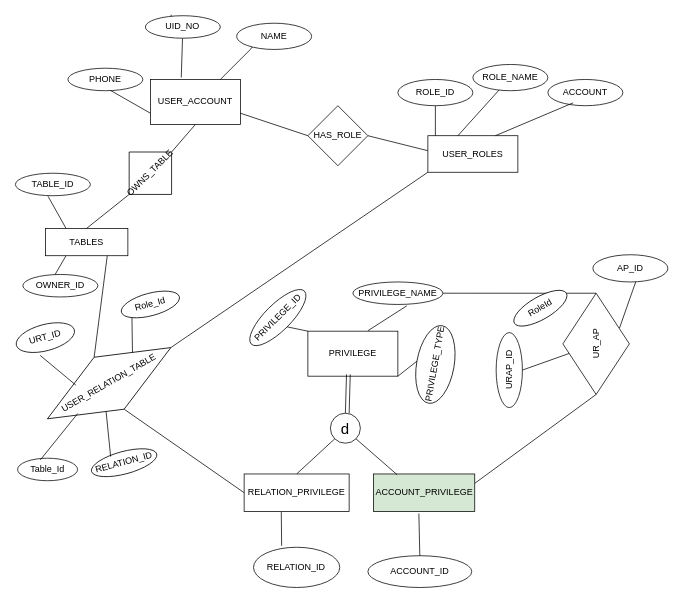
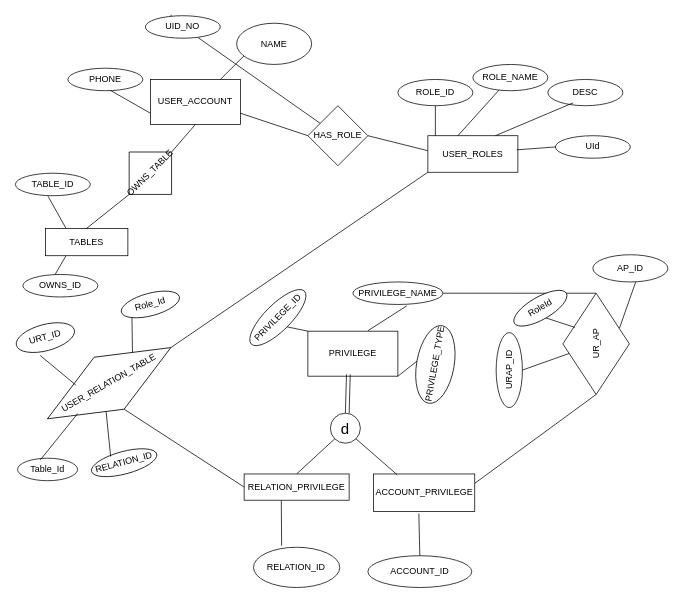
node "NAME": size 75x26 -> 75x41
edge "UID_NO" -- "USER_ACCOUNT": now "UID_NO" -- "HAS_ROLE"
node "ACCOUNT": label "ACCOUNT" -> "DESC"
node "UId": added
edge "UId" -- "USER_ROLES": added
node "OWNER_ID": label "OWNER_ID" -> "OWNS_ID"
edge "TABLES" -- "USER_RELATION_TABLE": removed
edge "RoleId" -- "UR_AP": added
node "RELATION_PRIVILEGE": size 105x38 -> 105x26
node "ACCOUNT_PRIVILEGE": fillcolor #d5e8d4 -> #ffffff
